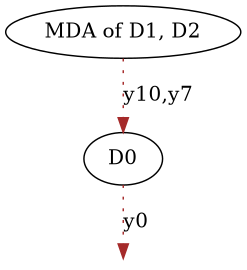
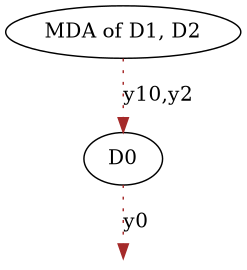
edge "MDA of D1, D2" -> "D0": label "y10,y7" -> "y10,y2"
